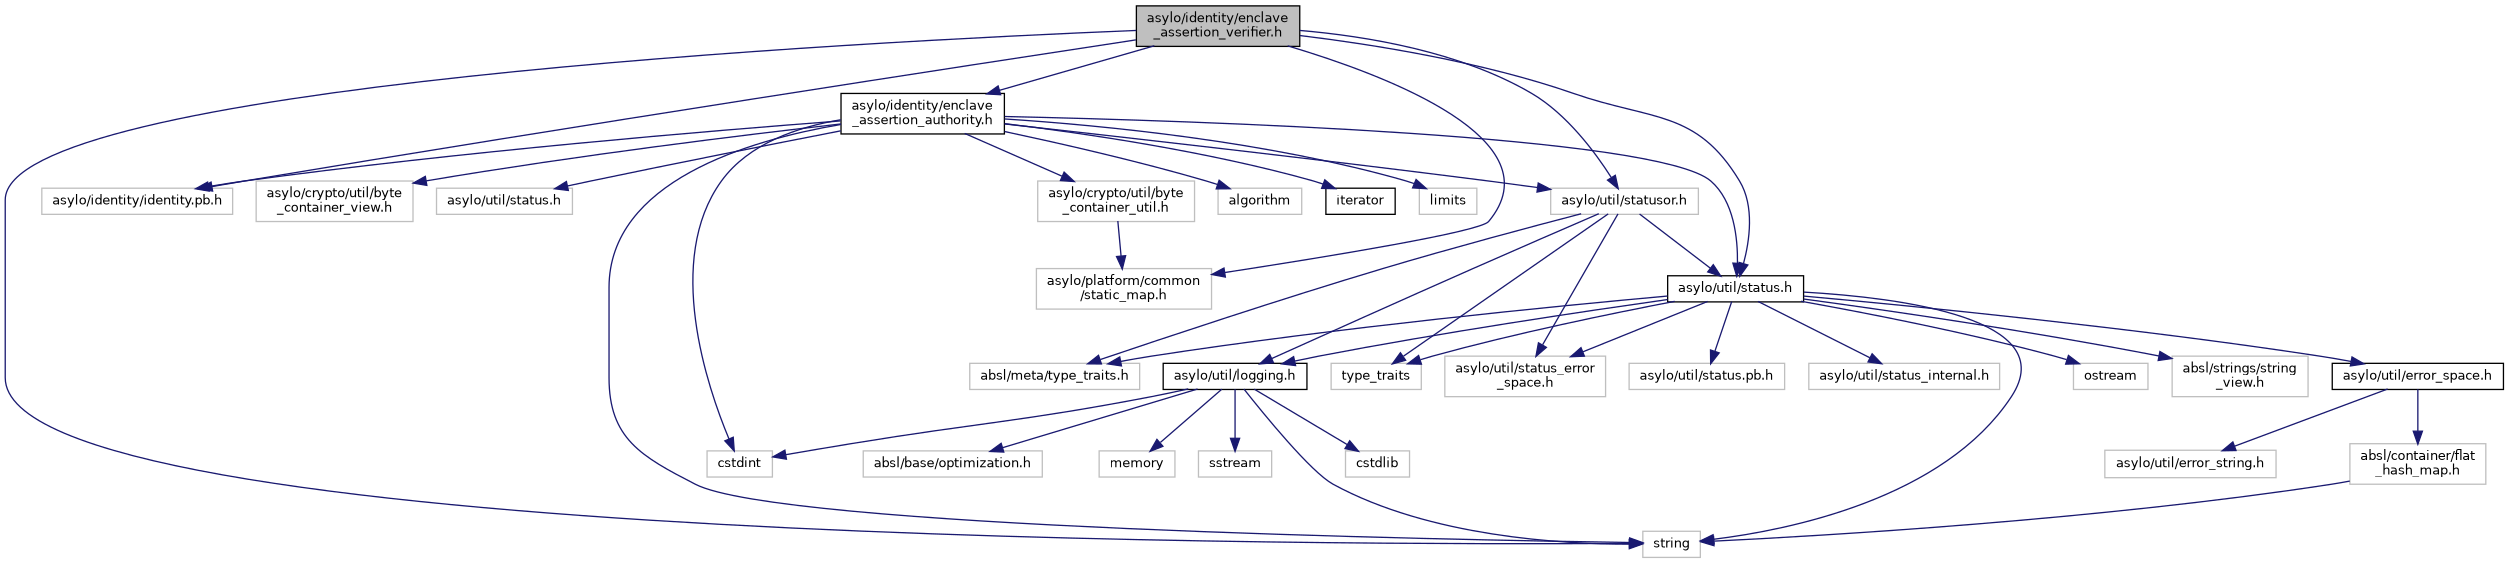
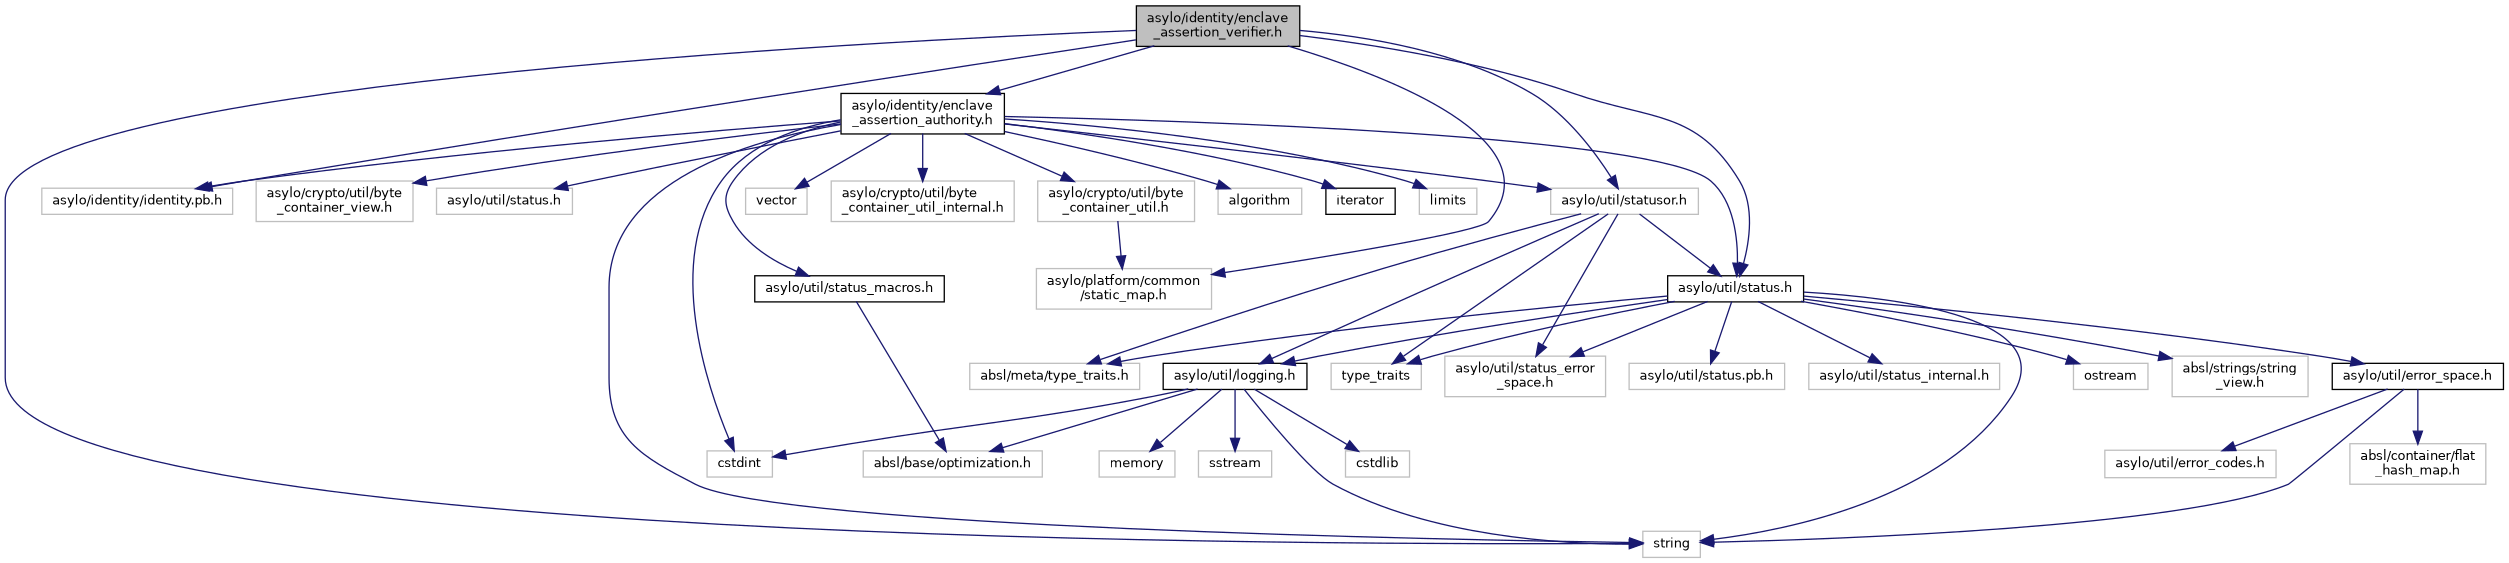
node "vector": added
node "asylo/crypto/util/byte _container_util_internal.h": added
node "asylo/util/status_macros.h": added
node "asylo/util/error_string.h": label "asylo/util/error_string.h" -> "asylo/util/error_codes.h"
edge "absl/container/flat _hash_map.h" -> "string": now "asylo/util/error_space.h" -> "string"
